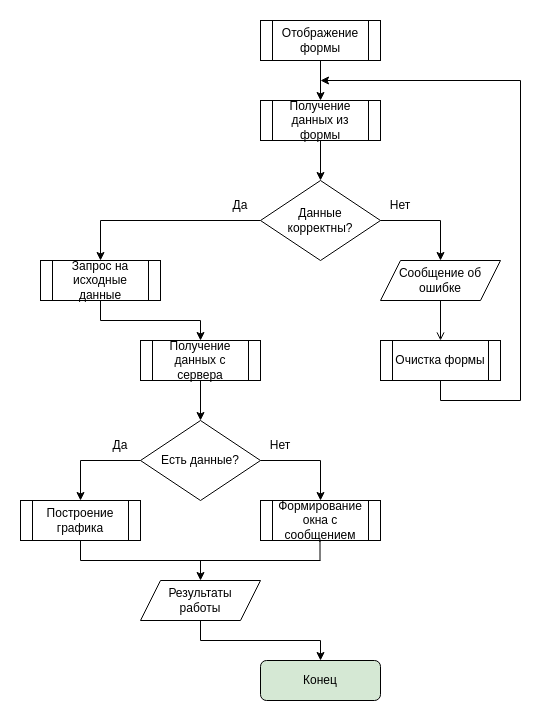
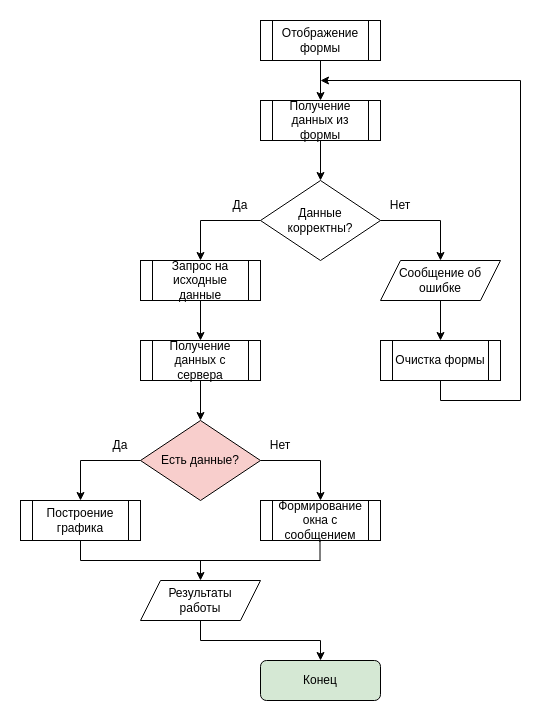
node "Запрос на исходные данные": moved (101, 281) -> (201, 281)
edge "Сообщение об ошибке" -> "Очистка формы": arrowhead open -> classic
node "Есть данные?": fillcolor #ffffff -> #f8cecc
